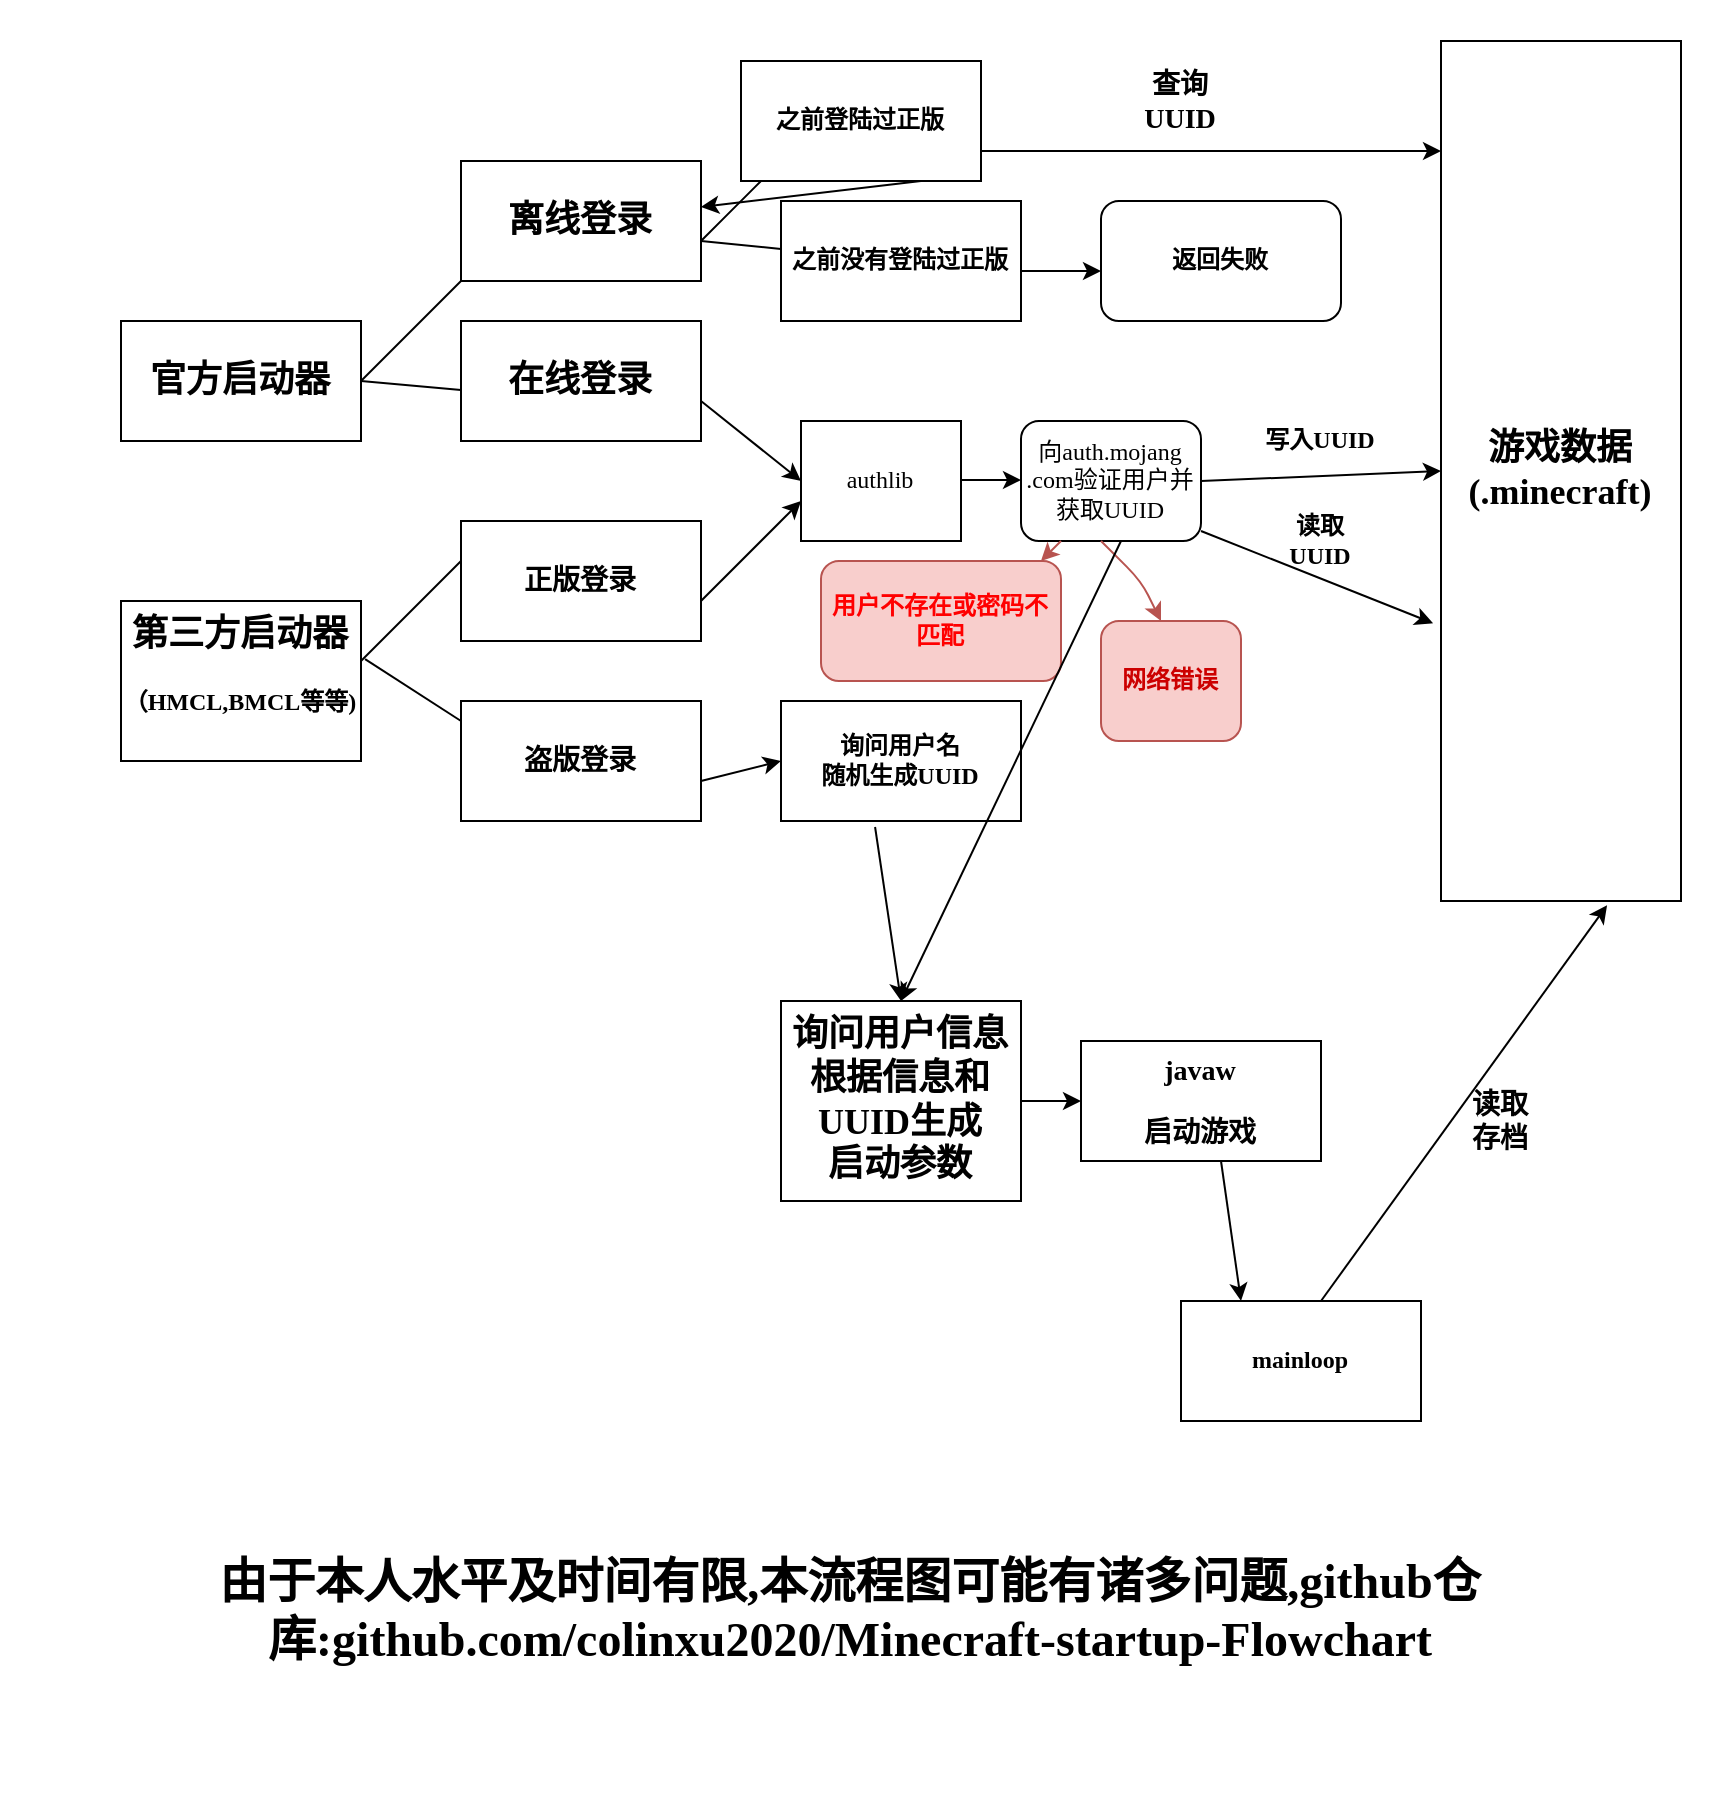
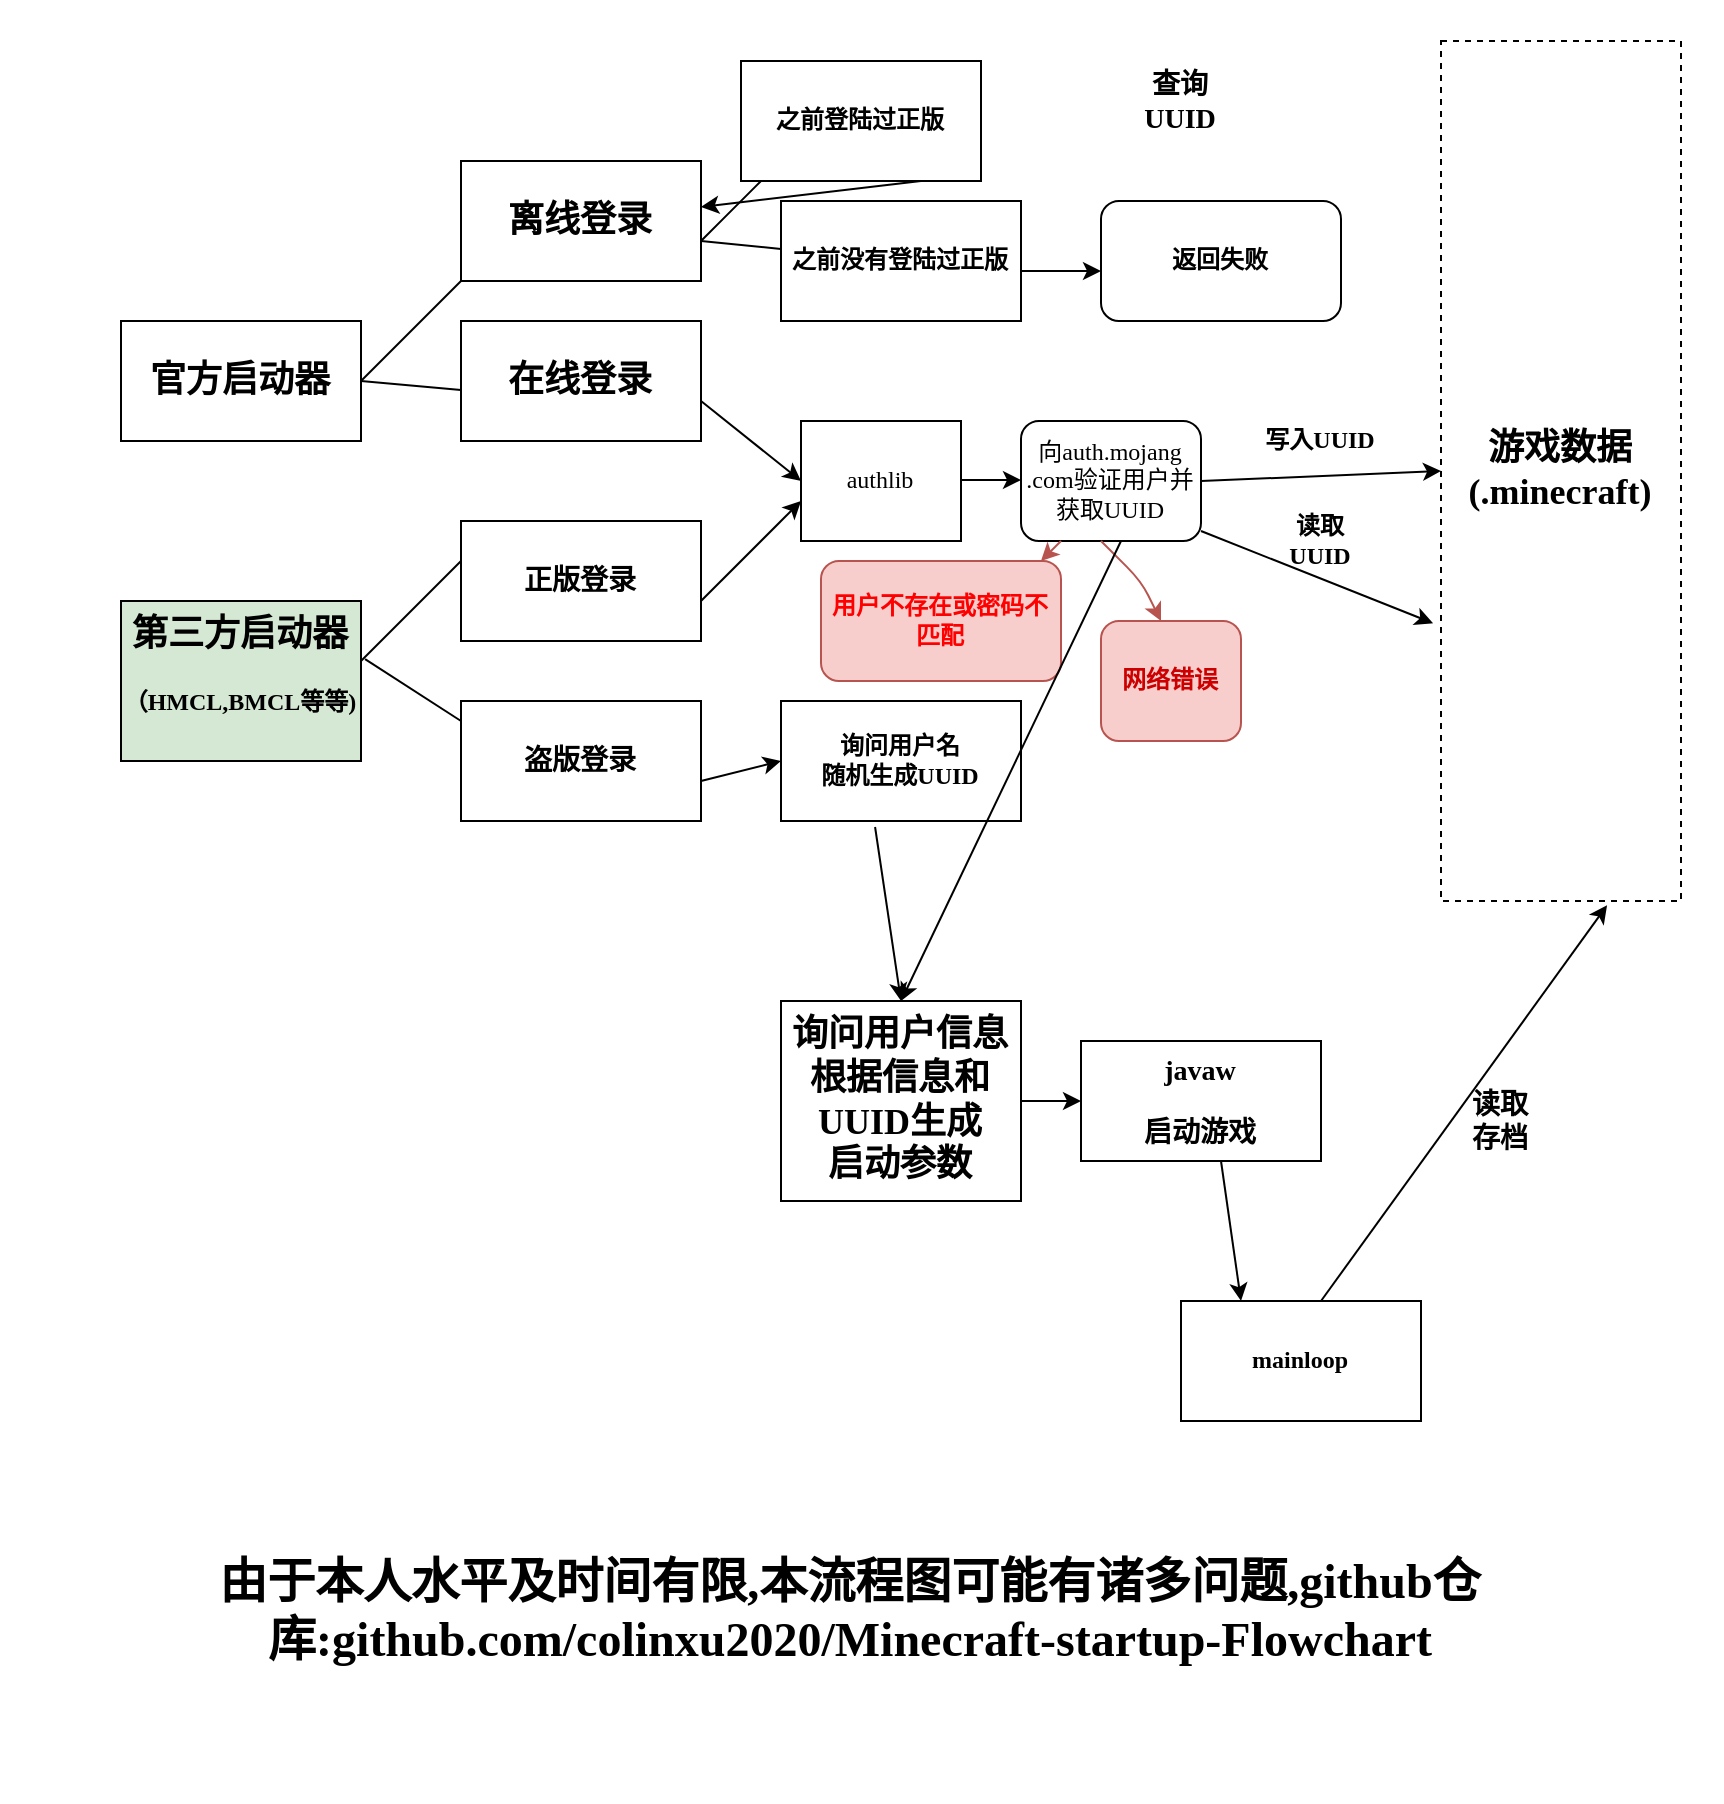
edge "之前登陆过正版" -> "游戏数据(.minecraft)": removed
node "游戏数据(.minecraft)": style solid -> dashed
node "第三方启动器（HMCL,BMCL等等)": fillcolor #ffffff -> #d5e8d4
